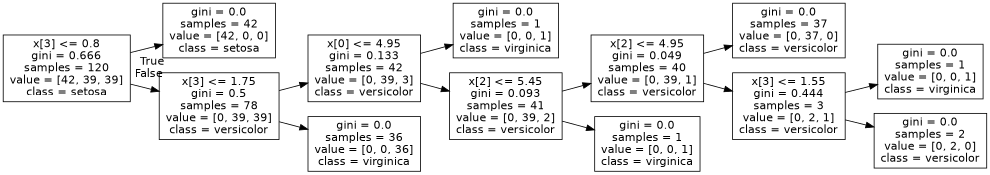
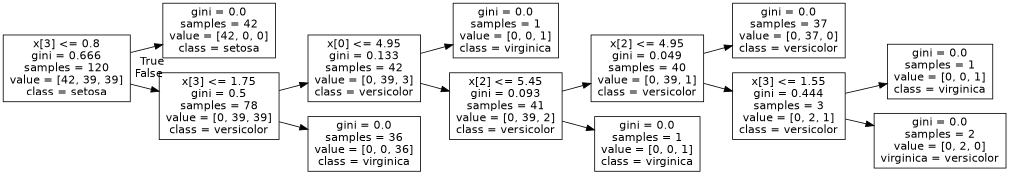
node "gini = 0.0 samples = 2 value = [0, 2, 0] class = versicolor": label "gini = 0.0 samples = 2 value = [0, 2, 0] class = versicolor" -> "gini = 0.0 samples = 2 value = [0, 2, 0] virginica = versicolor"
